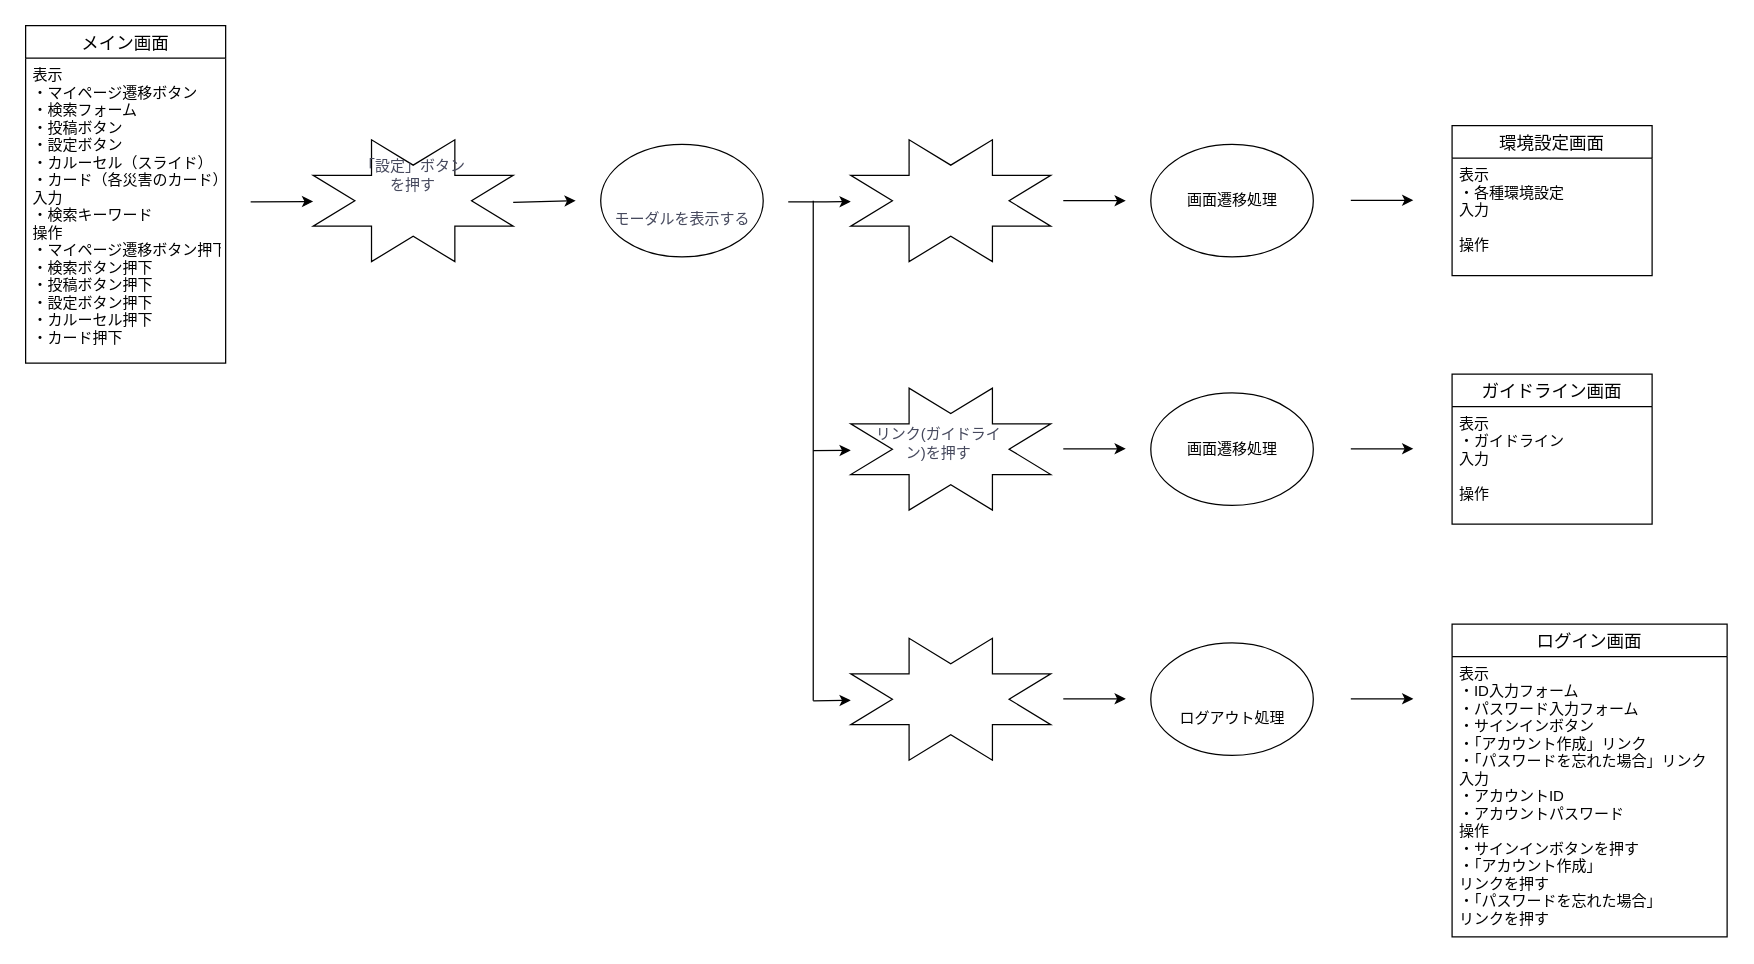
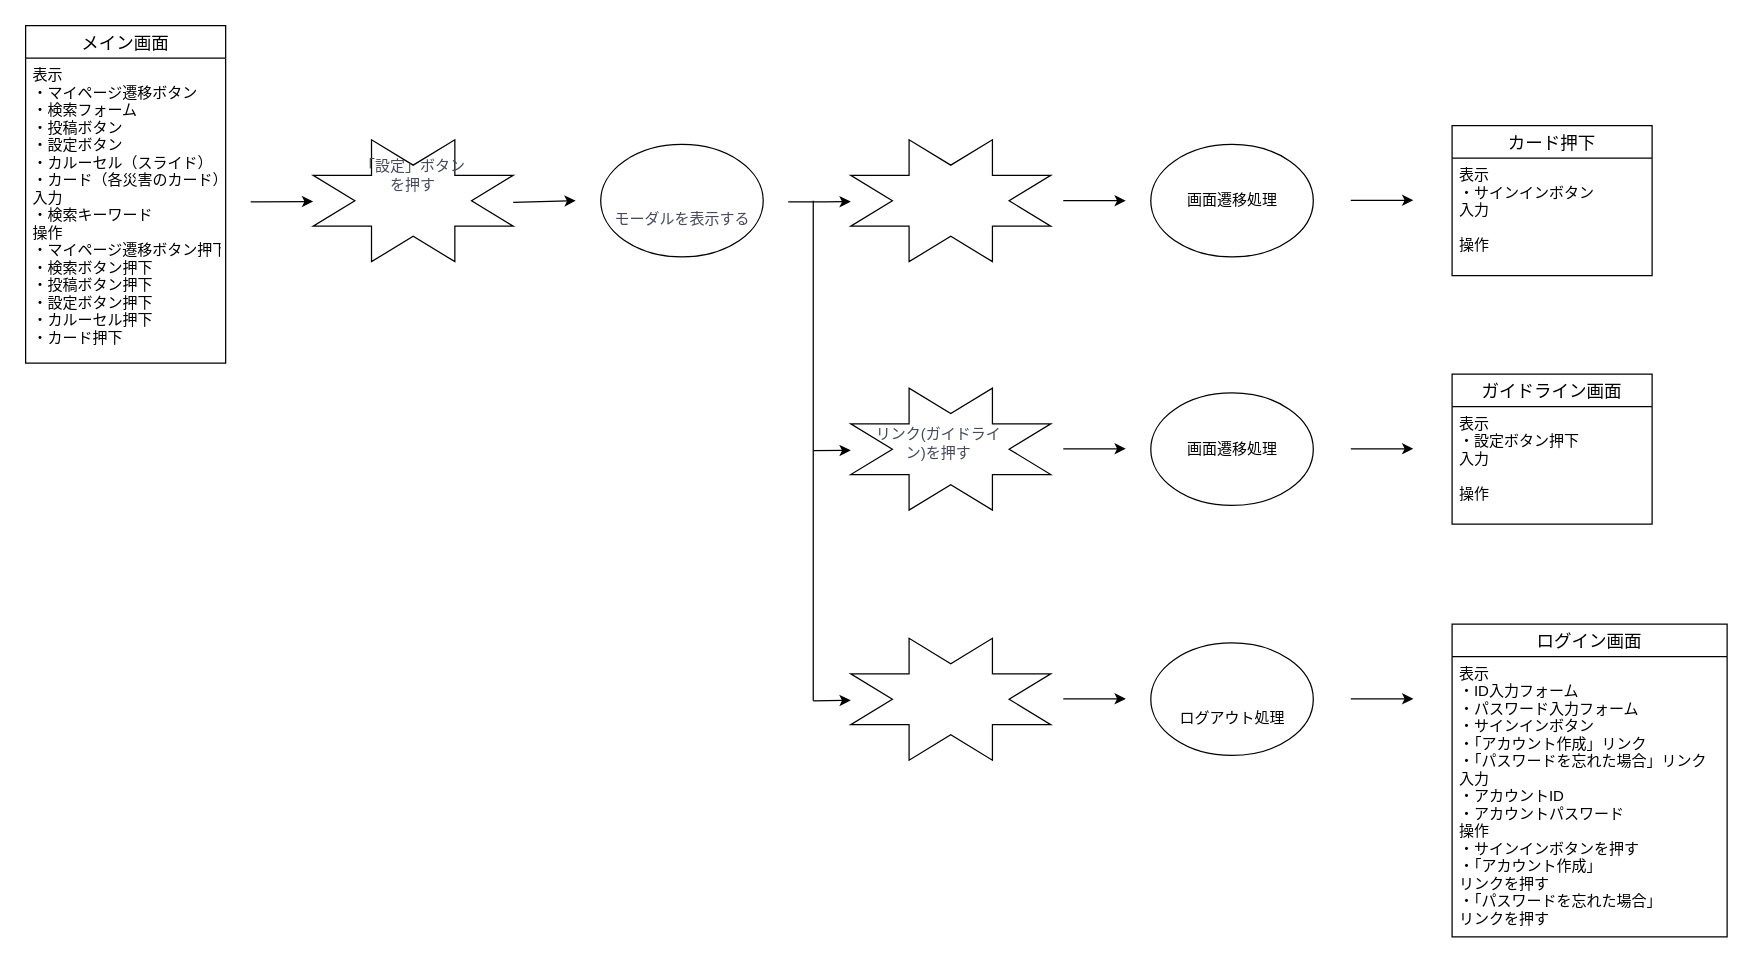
node "環境設定画面": label "環境設定画面" -> "カード押下"
node "表示 ・各種環境設定 入力 操作": label "表示 ・各種環境設定 入力 操作" -> "表示 ・サインインボタン 入力 操作"
node "表示 ・ガイドライン 入力 操作": label "表示 ・ガイドライン 入力 操作" -> "表示 ・設定ボタン押下 入力 操作"
